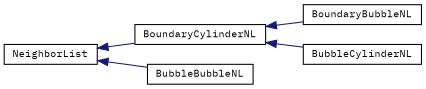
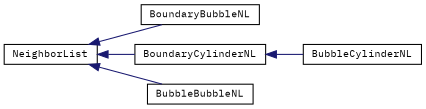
edge "BoundaryBubbleNL" -> "BoundaryCylinderNL": now "BoundaryBubbleNL" -> "NeighborList"
